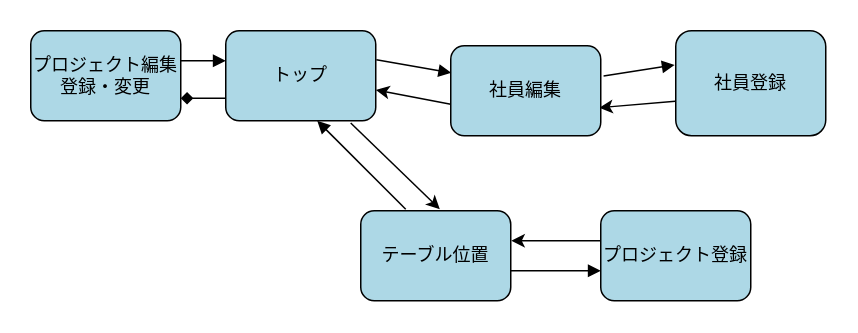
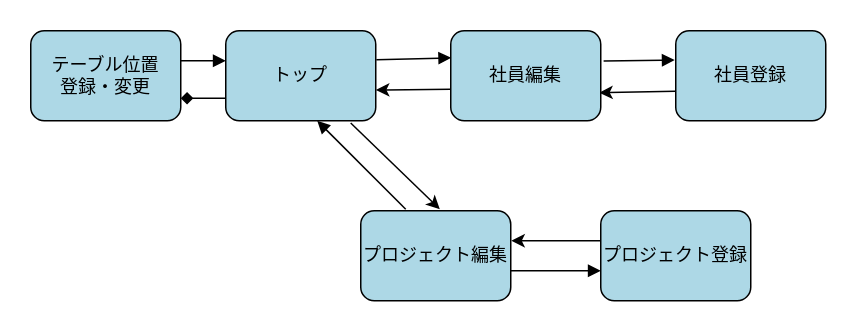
node "プロジェクト編集 登録・変更": label "プロジェクト編集 登録・変更" -> "テーブル位置 登録・変更"
node "社員登録": size 150x105 -> 150x90
node "社員編集": moved (526, 91) -> (526, 76)
node "テーブル位置": label "テーブル位置" -> "プロジェクト編集"
